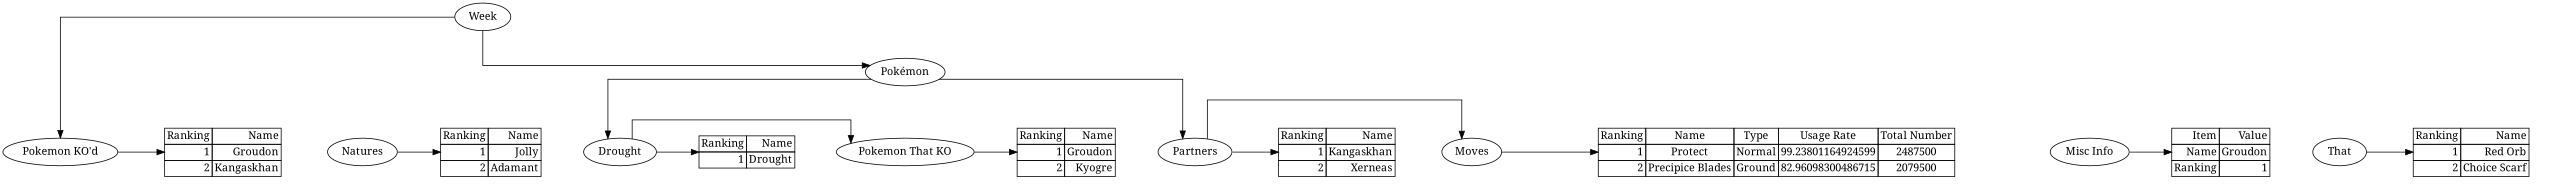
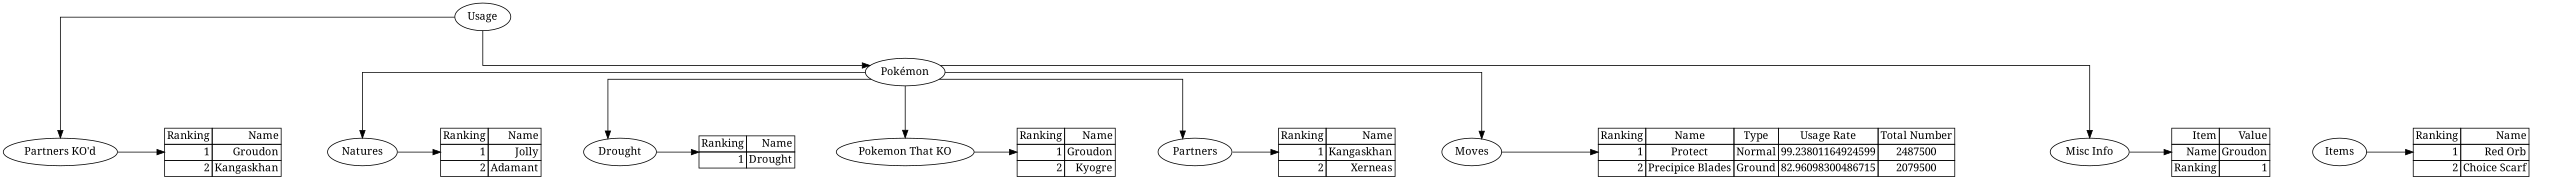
node "Week": label "Week" -> "Usage"
edge "Pokémon" -> "Misc Info": added
edge "Pokémon" -> "Natures": added
edge "Partners" -> "Moves": now "Pokémon" -> "Moves"
edge "Drought" -> "Pokemon That KO": now "Pokémon" -> "Pokemon That KO"
node "Pokemon KO'd": label "Pokemon KO'd" -> "Partners KO'd"
node "That": label "That" -> "Items"
